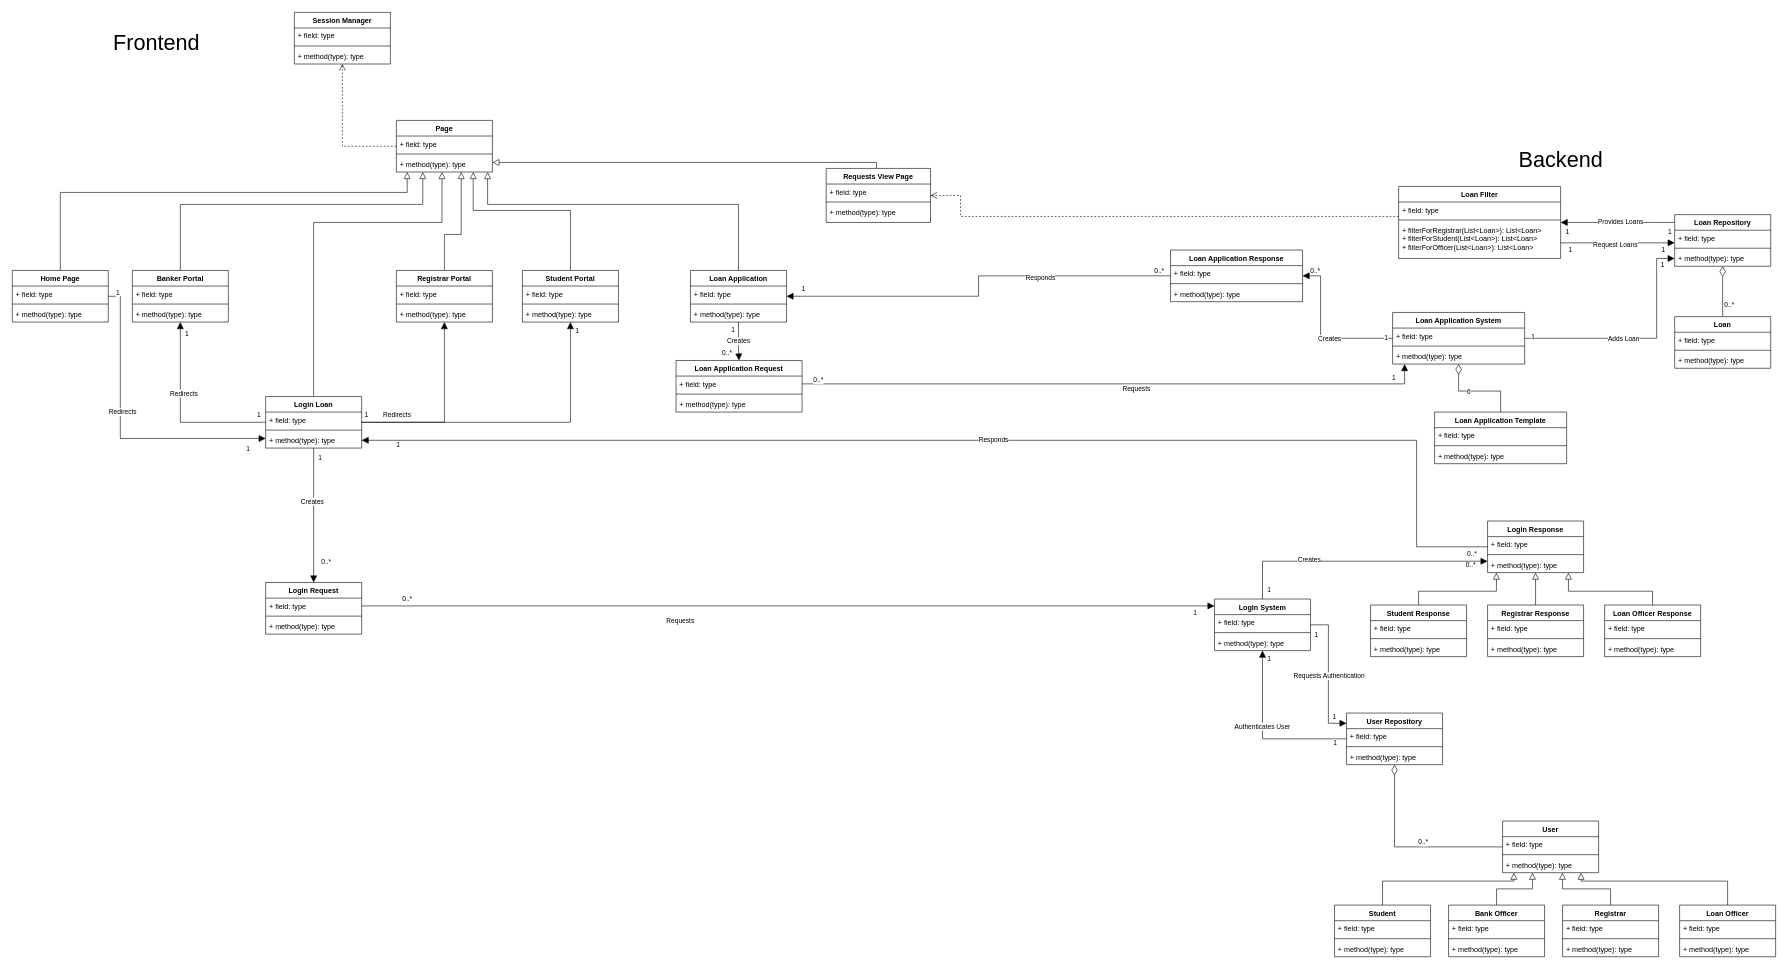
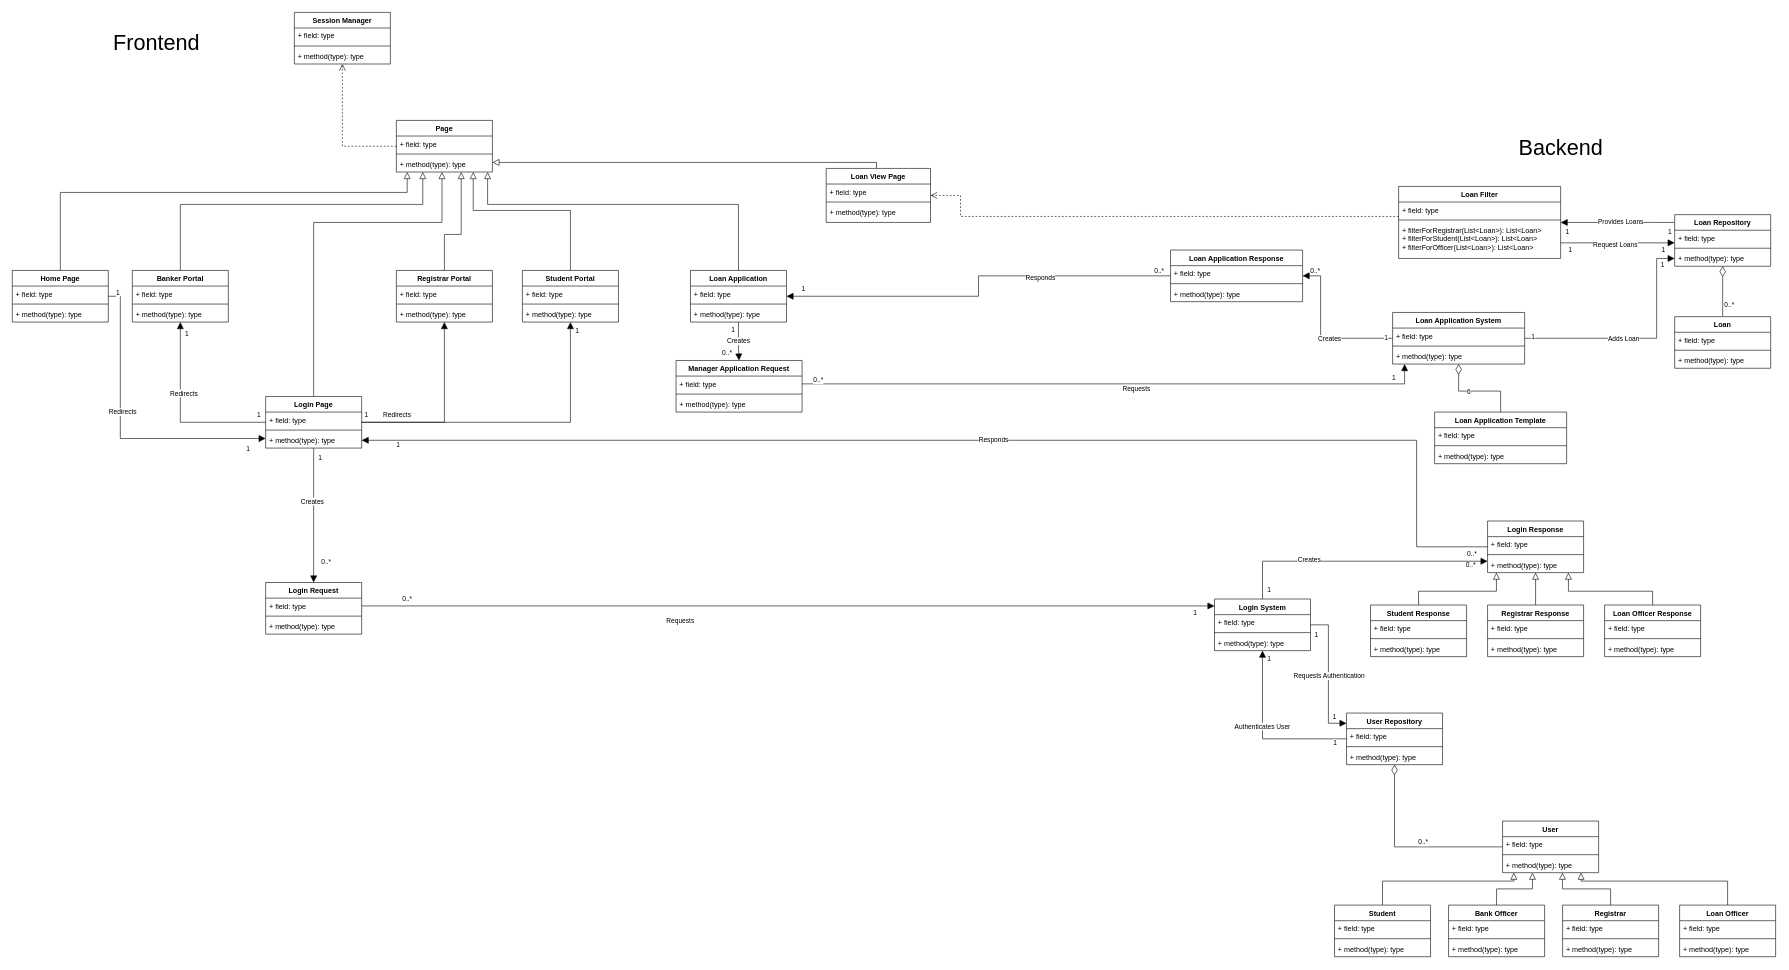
node "Backend": moved (1560, 159) -> (1560, 147)
node "Requests View Page": label "Requests View Page" -> "Loan View Page"
node "Loan Application Request": label "Loan Application Request" -> "Manager Application Request"
node "Login Loan": label "Login Loan" -> "Login Page"
